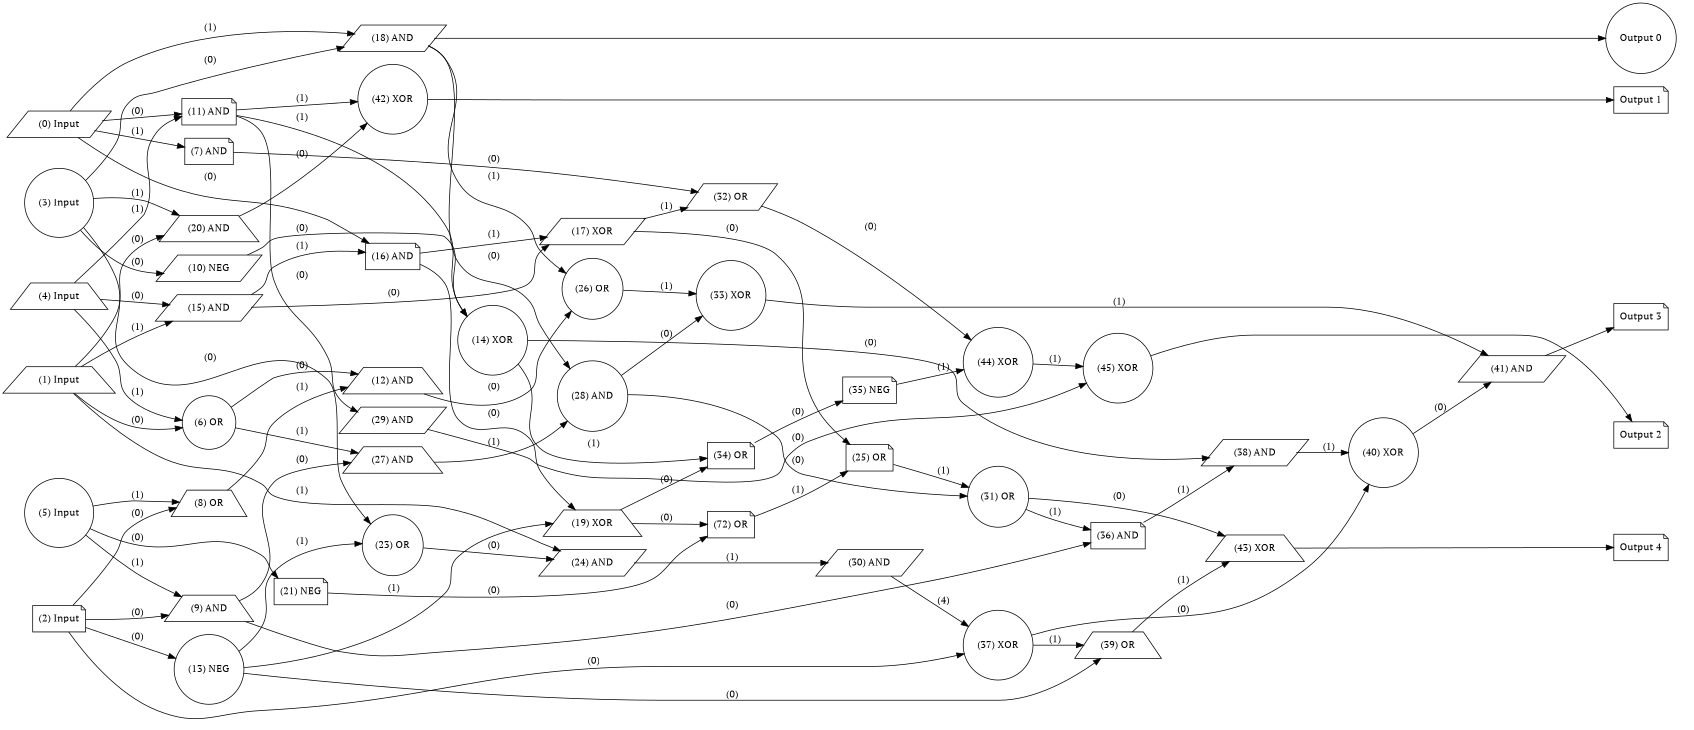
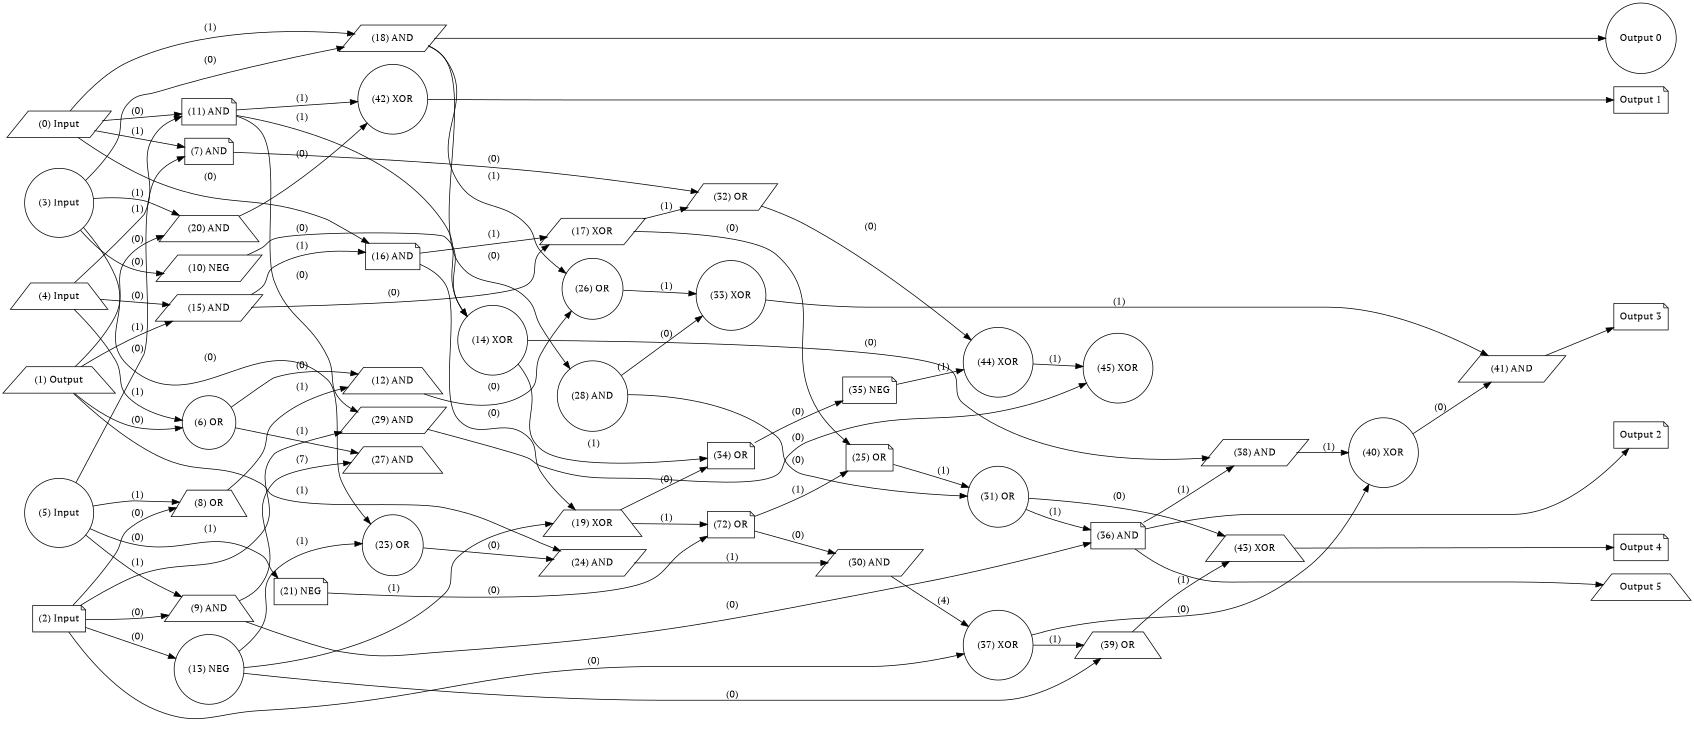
edge "(5) Input" -> "(7) AND": added, label "(0)"
edge "(45) XOR" -> "Output 2": now "(36) AND" -> "Output 2"
node "(1) Input": label "(1) Input" -> "(1) Output"
edge "(27) AND" -> "(28) AND": removed, label "(1)"
edge "(9) AND" -> "(27) AND": label " (0)" -> " (7)"
edge "(19) XOR" -> "(72) OR": label " (0)" -> " (1)"
edge "(72) OR" -> "(30) AND": added, label "(0)"
edge "(2) Input" -> "(29) AND": added, label "(1)"
node "Output 5": added
